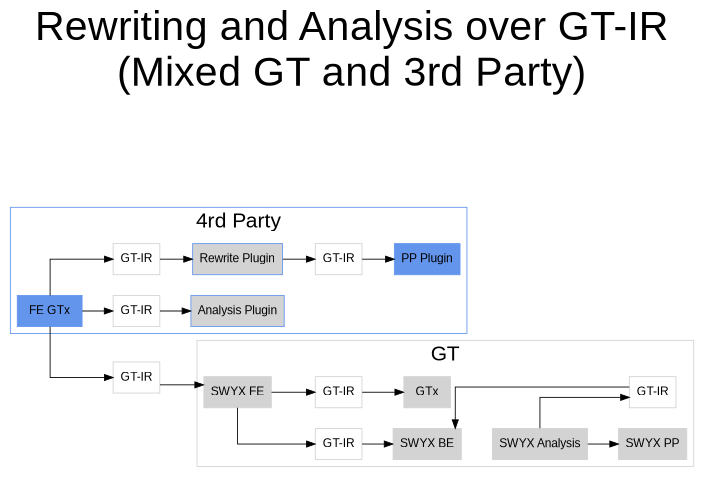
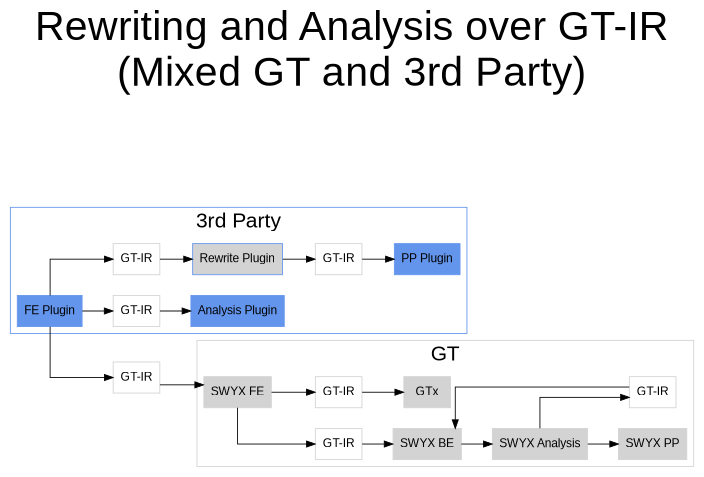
cluster "4rd Party": label "4rd Party" -> "3rd Party"
node "FE GTx": label "FE GTx" -> "FE Plugin"
node "Analysis Plugin": fillcolor lightgrey -> cornflowerblue
edge "SWYX BE" -> "SWYX Analysis": added
